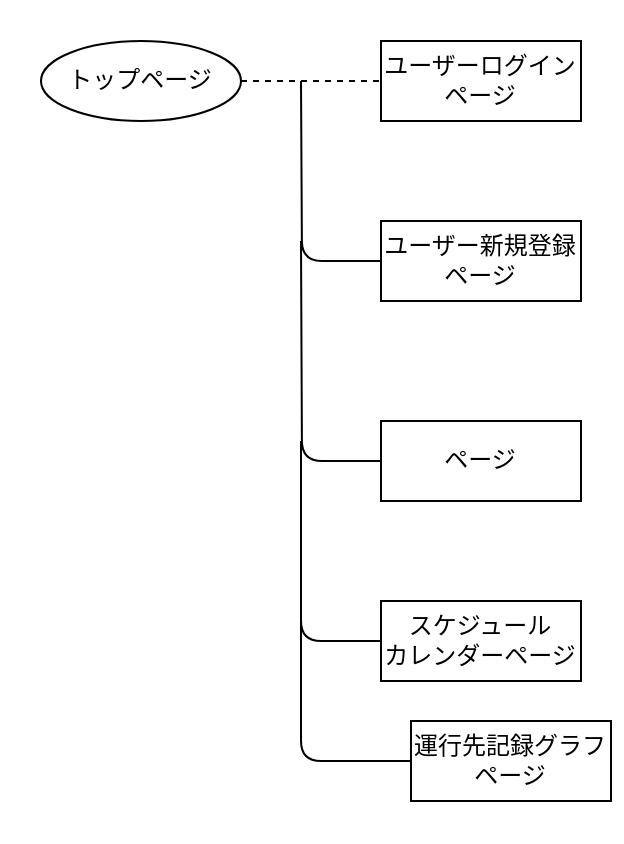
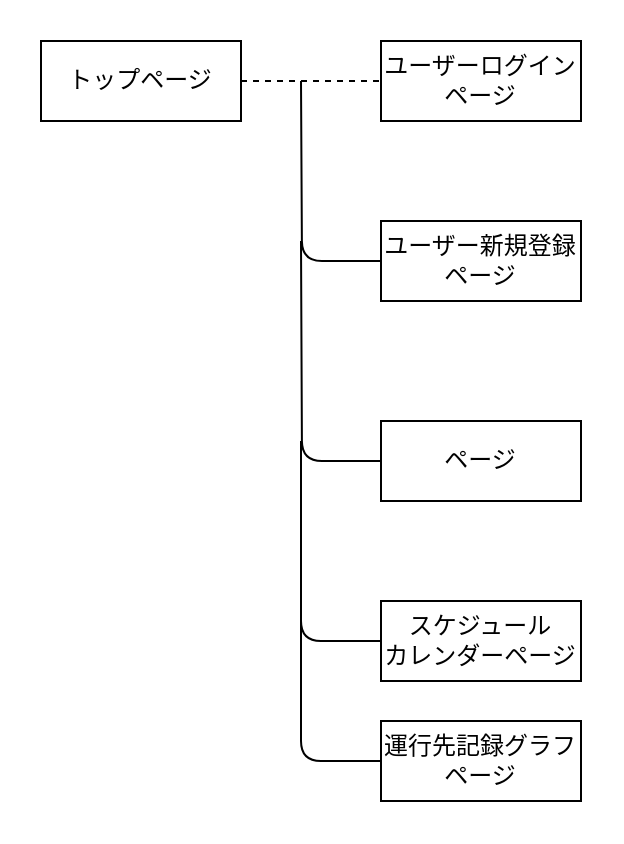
node "トップページ": shape ellipse -> rectangle
node "運行先記録グラフ ページ": moved (511, 761) -> (481, 761)
